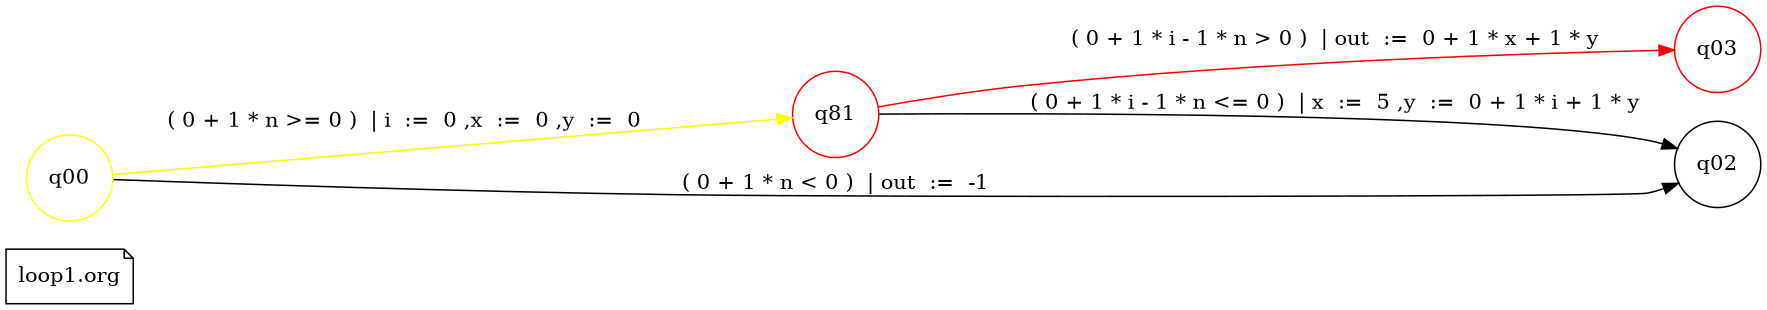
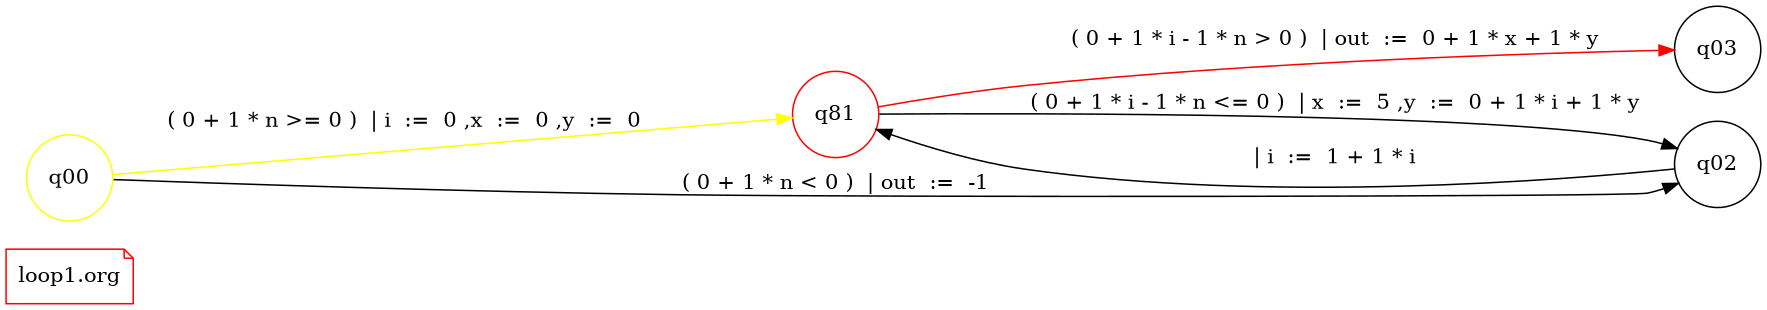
node "q03": color red -> black
edge "q02" -> "q81": added, label "| i  :=  1 + 1 * i"
node "loop1.org": color black -> red
